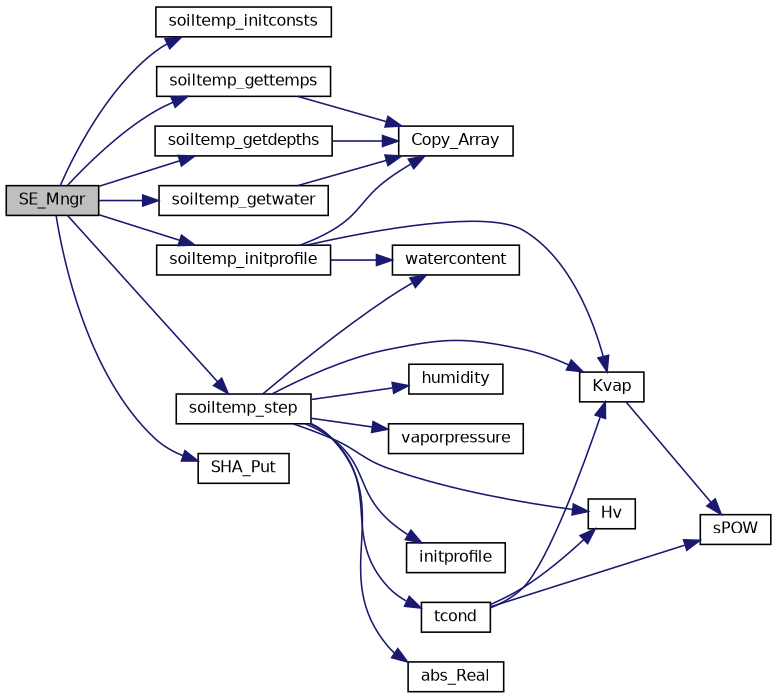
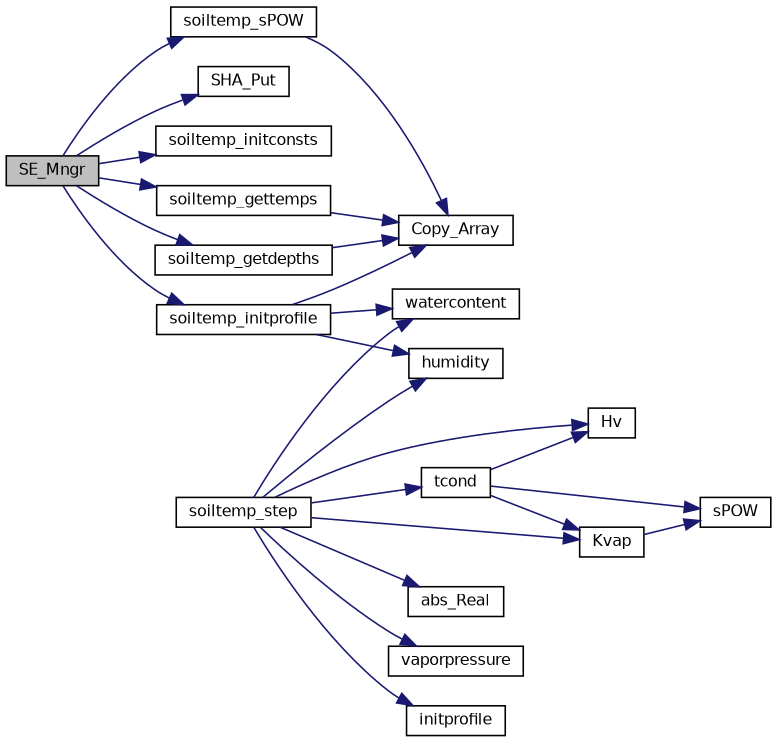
node "soiltemp_getwater": label "soiltemp_getwater" -> "soiltemp_sPOW"
edge "soiltemp_initprofile" -> "Kvap": now "soiltemp_initprofile" -> "humidity"
edge "SE_Mngr" -> "soiltemp_step": removed
